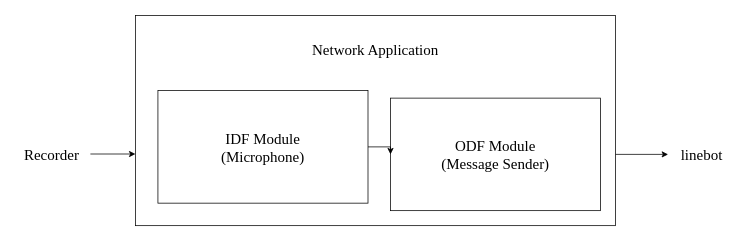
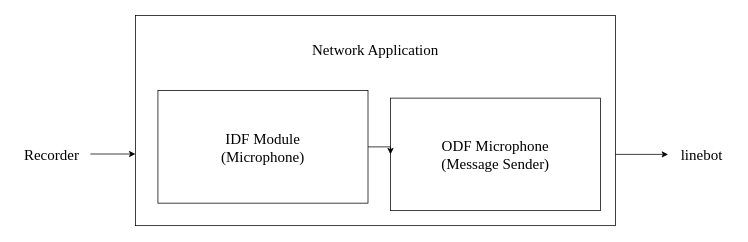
node "ODF Module (Message Sender)": label "ODF Module (Message Sender)" -> "ODF Microphone (Message Sender)"
